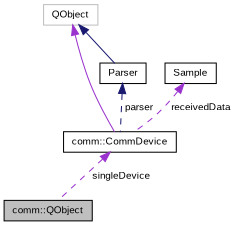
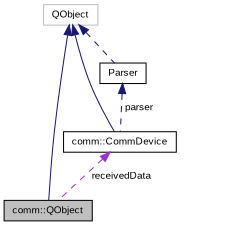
edge "Parser" -> "QObject": style solid -> dashed
node "Sample": removed
edge "comm::CommDevice" -> "QObject": color darkorchid3 -> midnightblue
edge "comm::QObject" -> "QObject": added
edge "comm::QObject" -> "comm::CommDevice": label " singleDevice" -> " receivedData"
